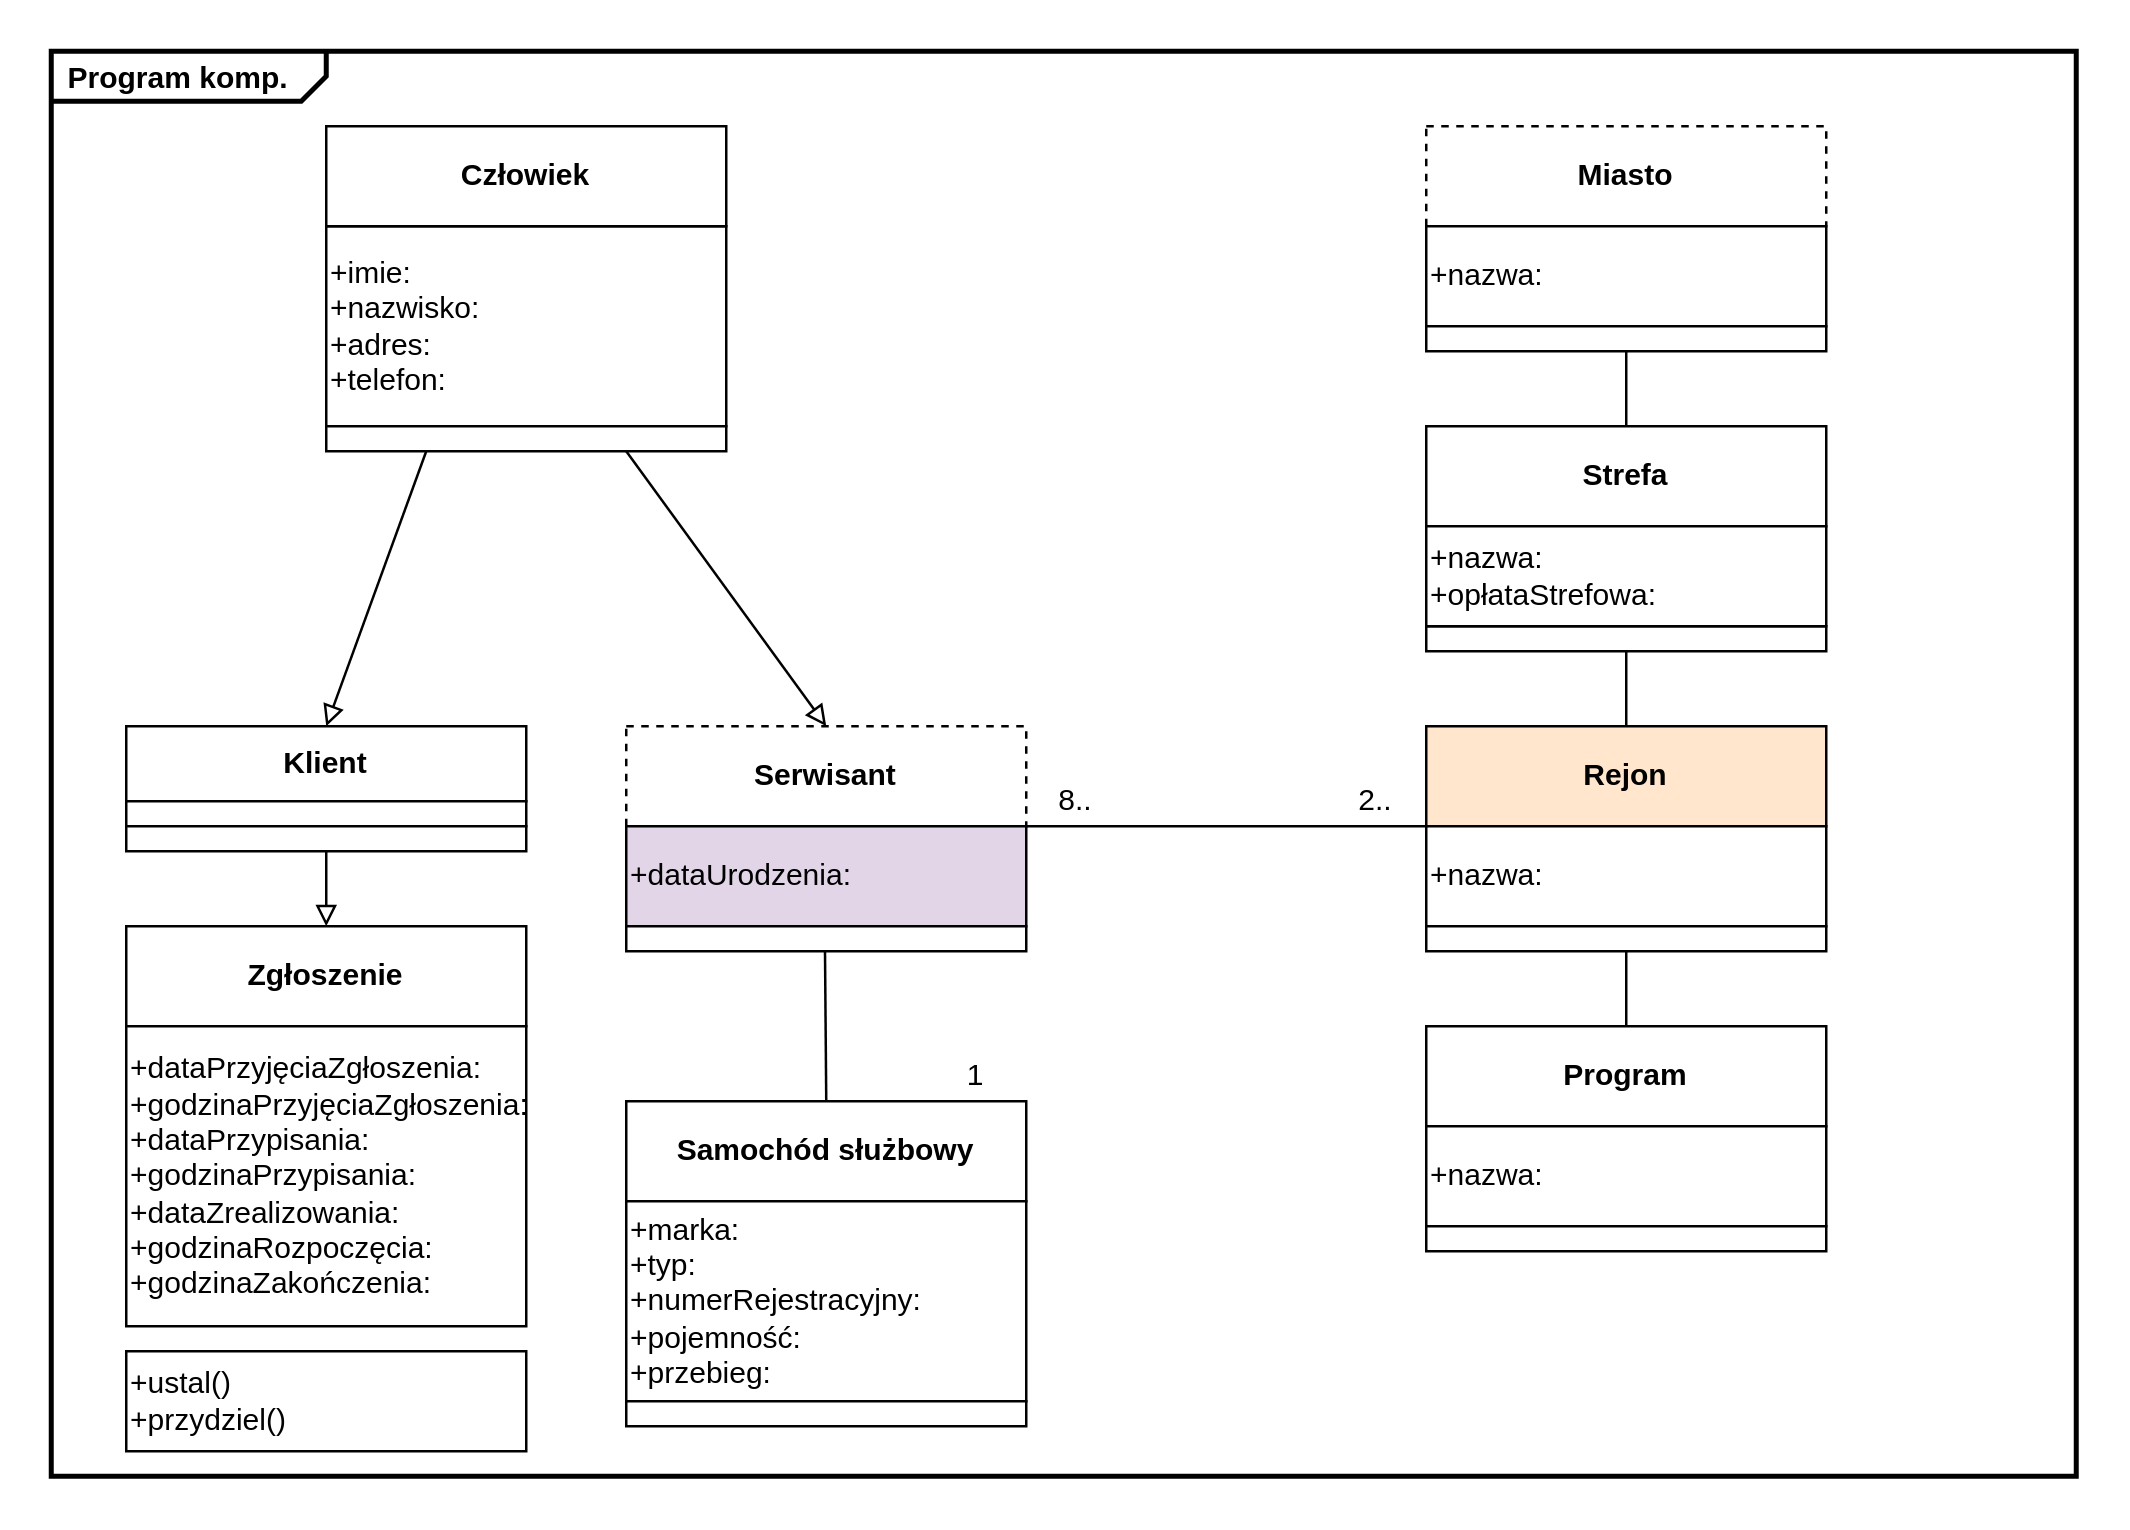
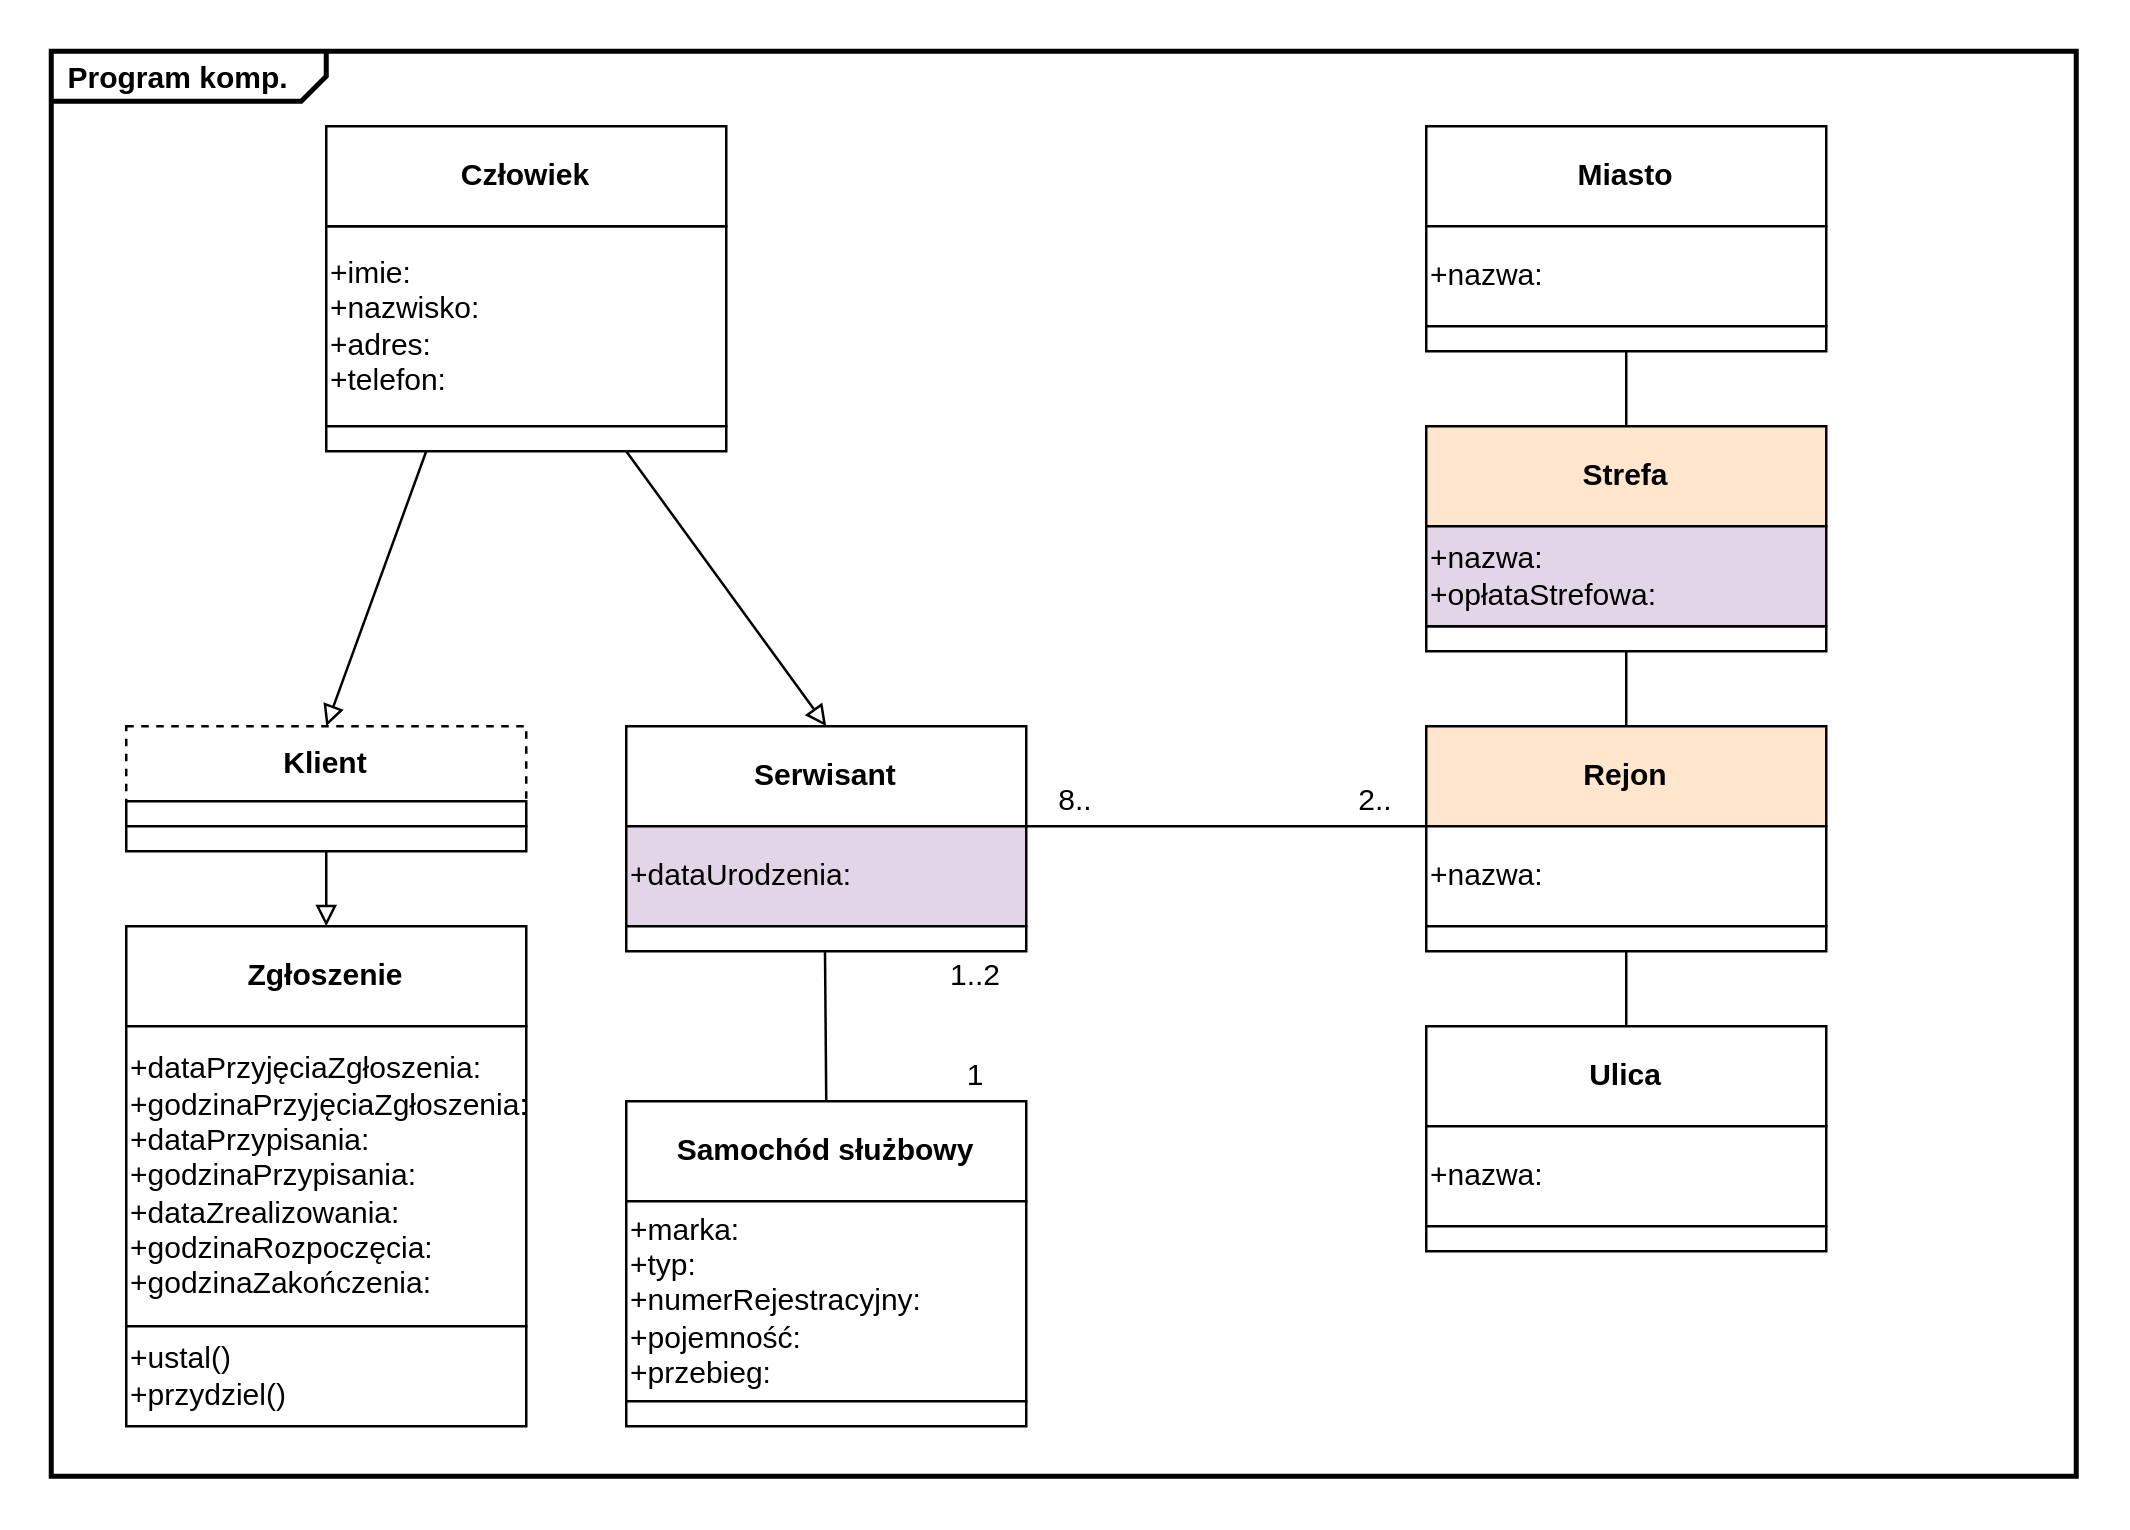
node "Miasto": style dashed -> solid
node "Strefa": fillcolor #ffffff -> #ffe6cc
node "+nazwa: +opłataStrefowa:": fillcolor #ffffff -> #e1d5e7
node "Klient": style solid -> dashed
node "Serwisant": style dashed -> solid
node "1..2": added
node "Program": label "Program" -> "Ulica"
node "+ustal() +przydziel()": moved (326, 1401) -> (326, 1376)
